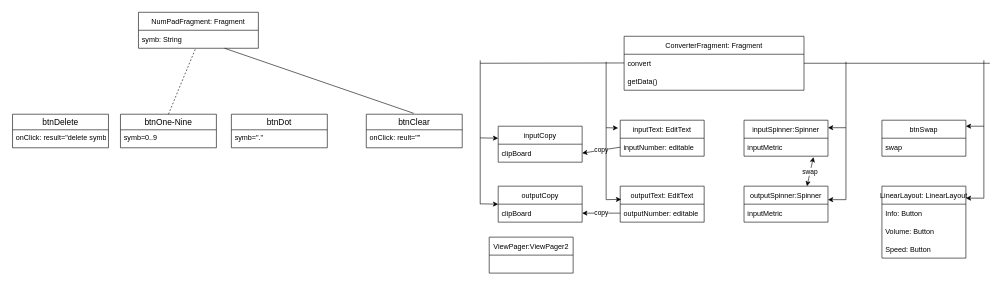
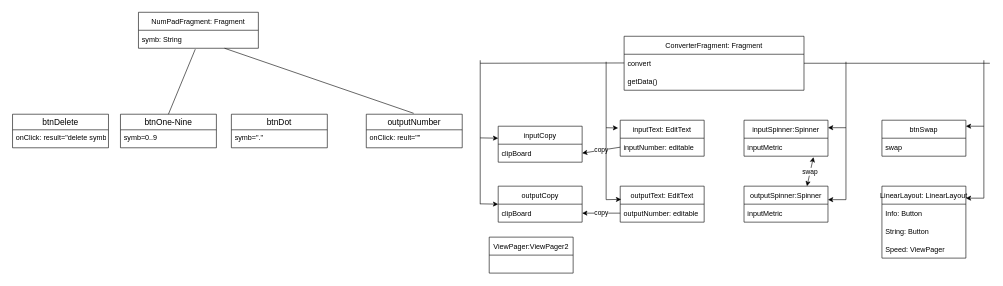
edge "symb: String" -- "btnOne-Nine": style dashed -> solid
node "btnClear": label "btnClear" -> "outputNumber"
node "Volume: Button": label "Volume: Button" -> "String: Button"
node "Speed: Button": label "Speed: Button" -> "Speed: ViewPager"
